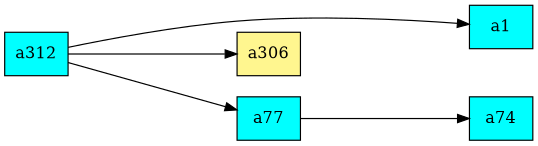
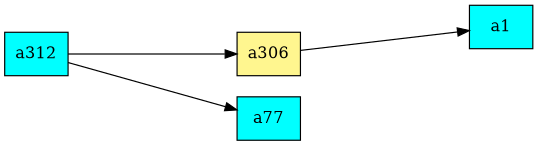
edge "a312" -> "a1": now "a306" -> "a1"
node "a74": removed
